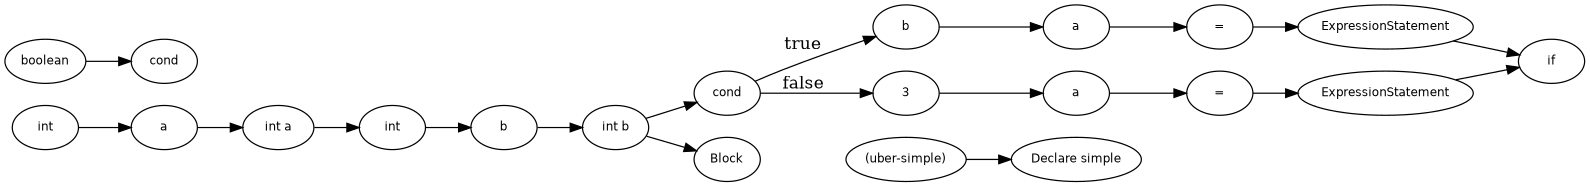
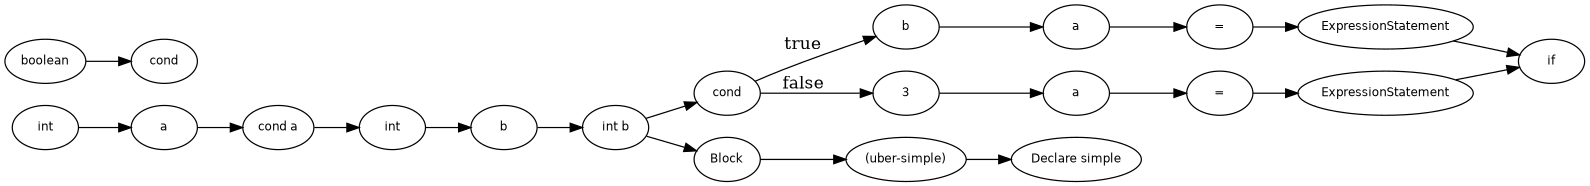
node "int a": label "int a" -> "cond a"
edge "Block" -> "(uber-simple)": added
